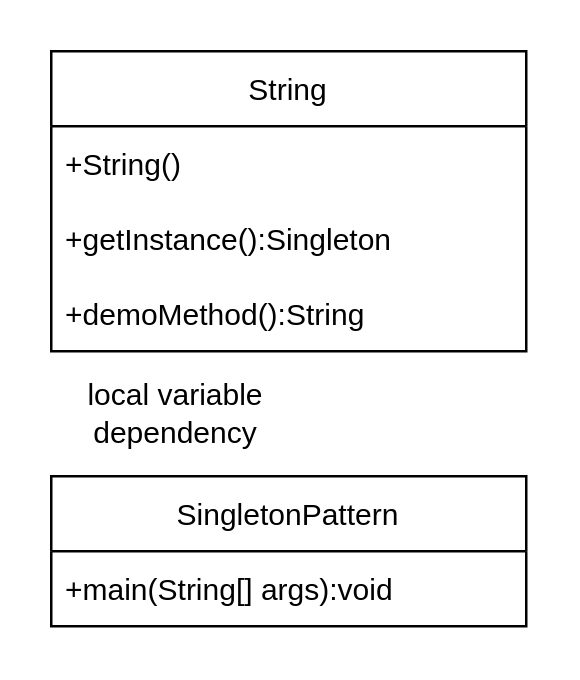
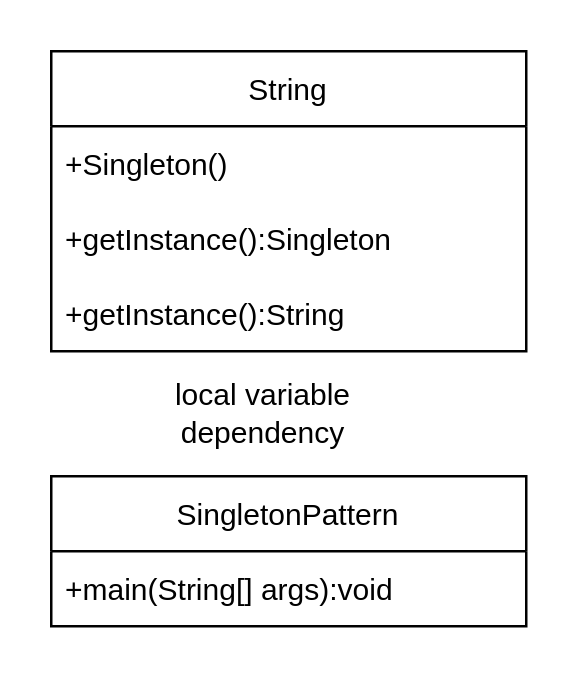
node "+String()": label "+String()" -> "+Singleton()"
node "+demoMethod():String": label "+demoMethod():String" -> "+getInstance():String"
node "local variable dependency": moved (176, 414) -> (264, 414)
